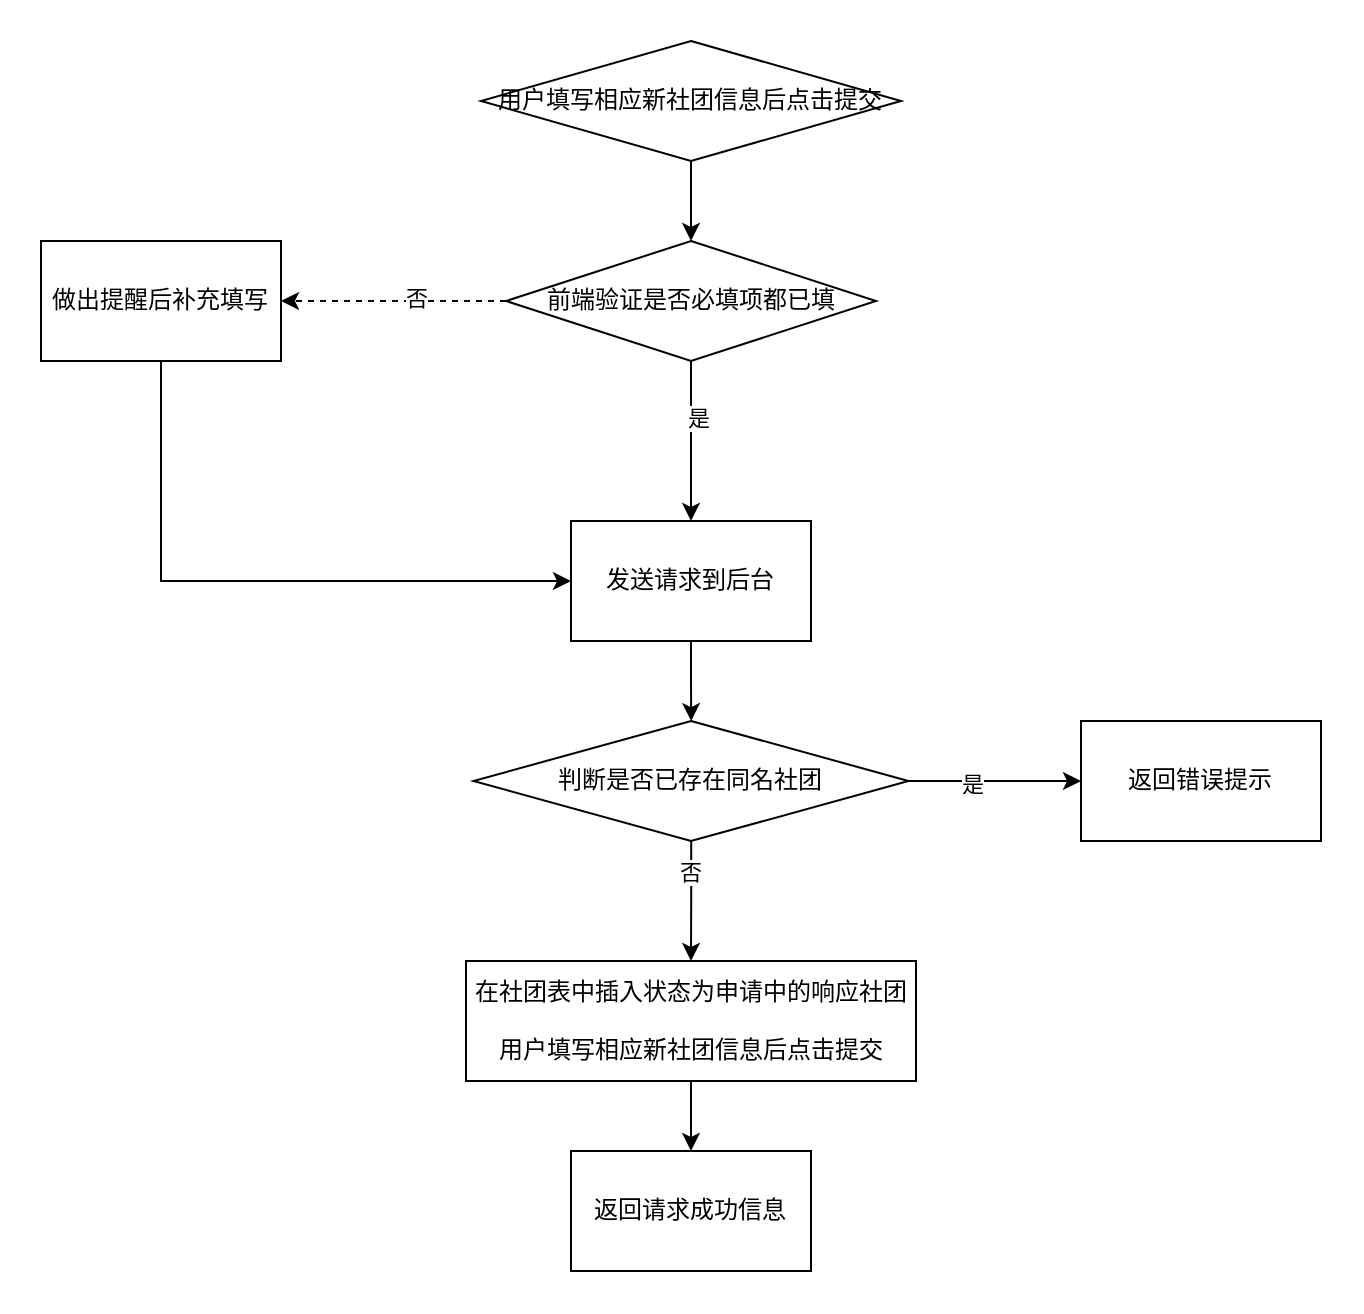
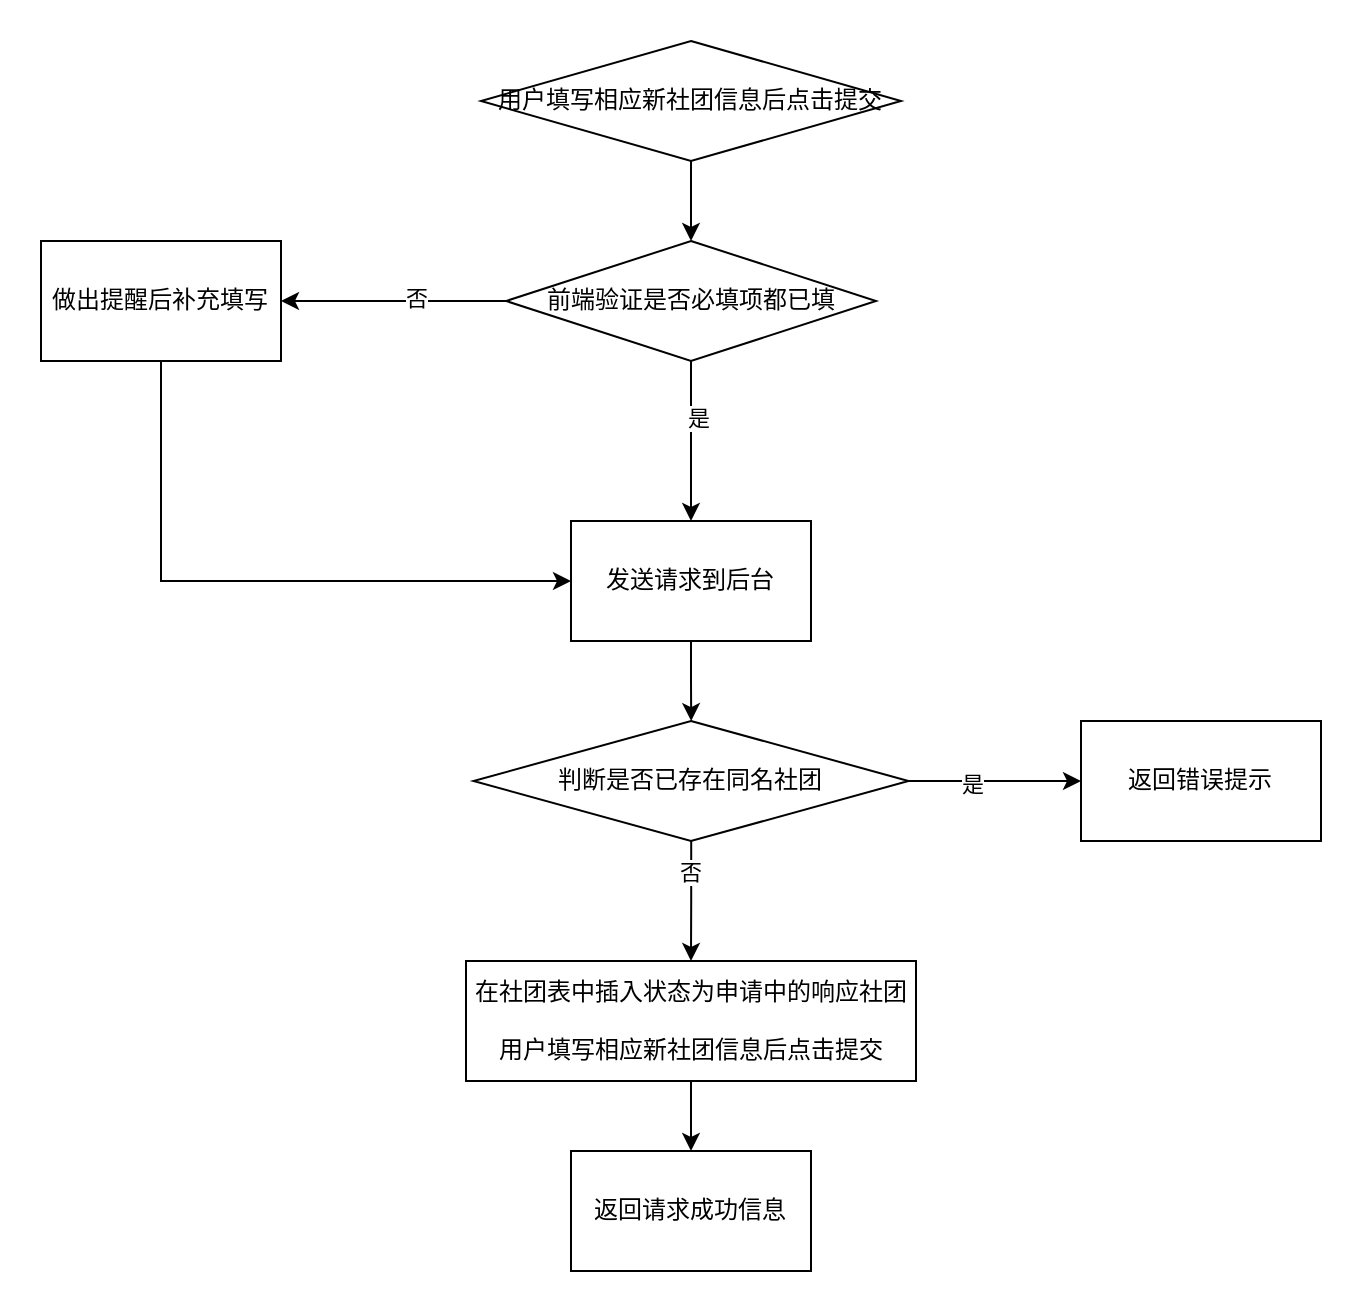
edge "前端验证是否必填项都已填" -> "做出提醒后补充填写": style dashed -> solid
